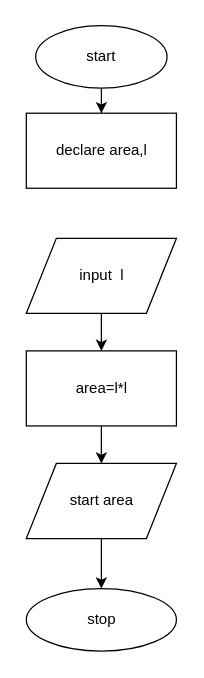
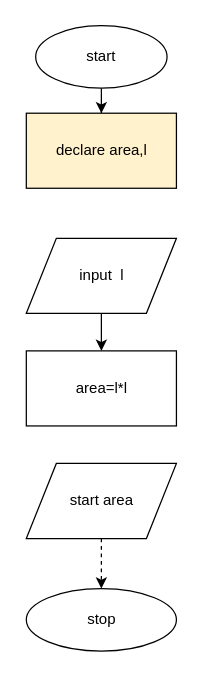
node "declare area,l": fillcolor #ffffff -> #fff2cc
edge "area=l*l" -> "start area": removed
edge "start area" -> "stop": style solid -> dashed
